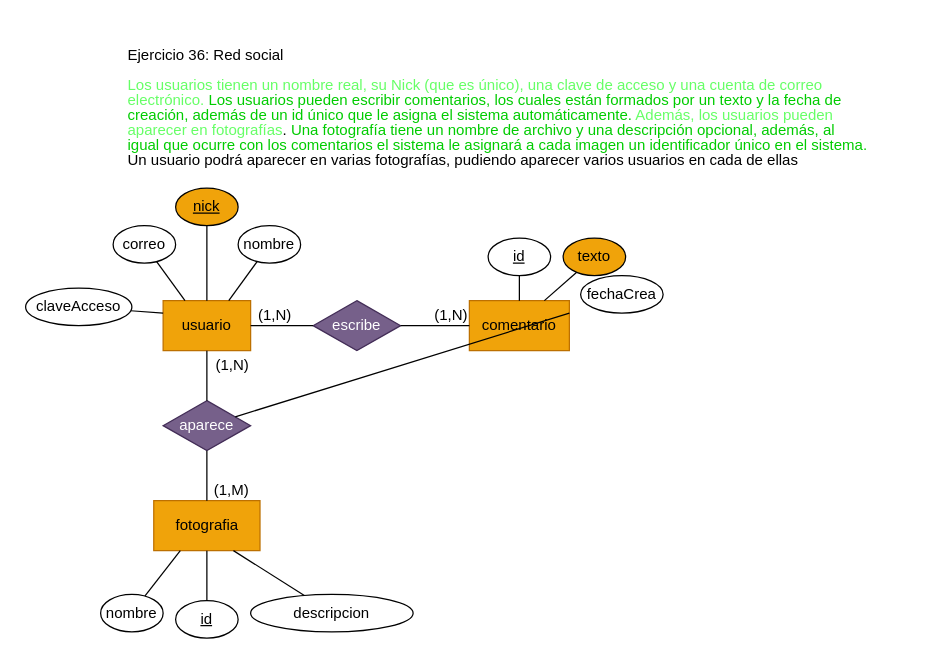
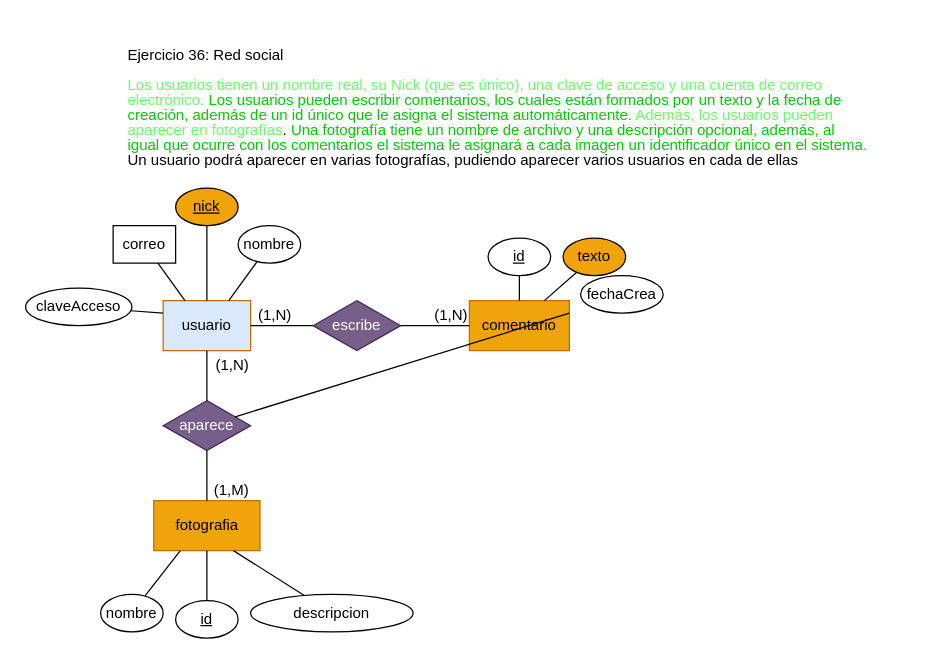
node "correo": shape ellipse -> rectangle
node "usuario": fillcolor #f0a30a -> #dae8fc
